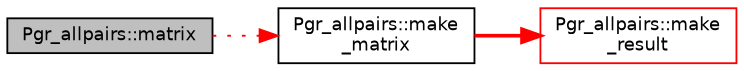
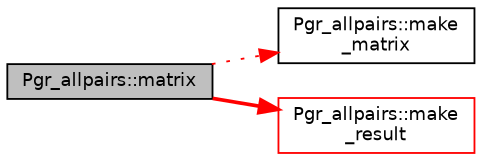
edge "Pgr_allpairs::make _matrix" -> "Pgr_allpairs::make _result": now "Pgr_allpairs::matrix" -> "Pgr_allpairs::make _result"
